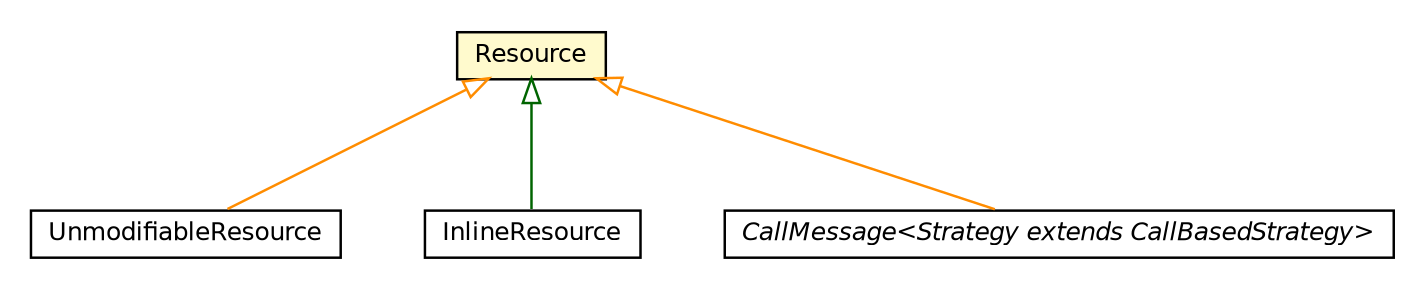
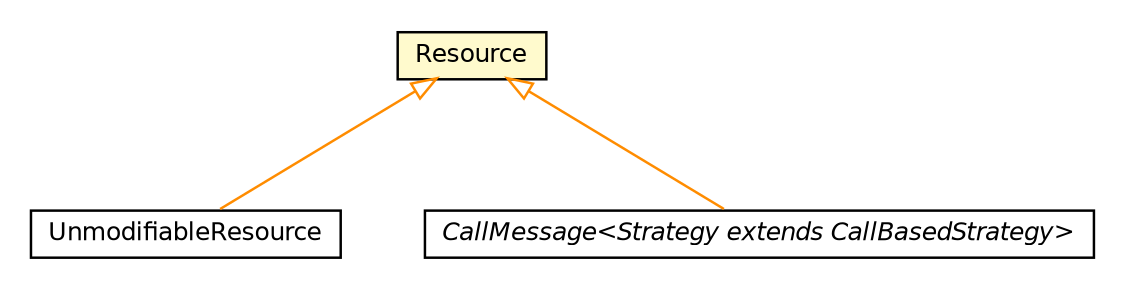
node "InlineResource": removed
